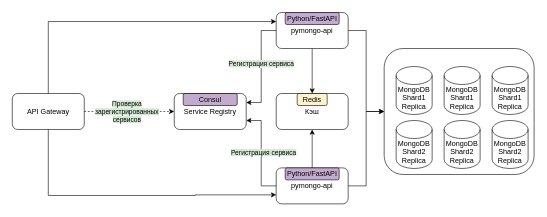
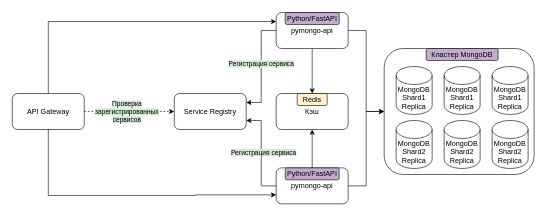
node "Кластер MongoDB": added
node "Consul": removed
